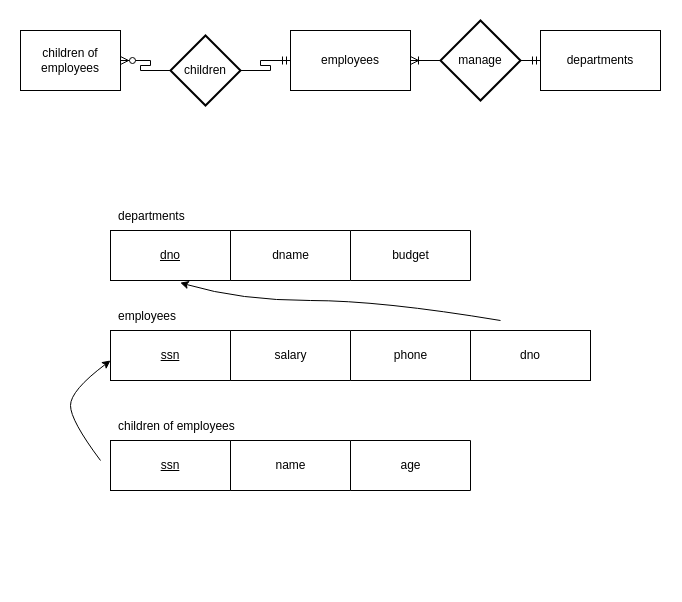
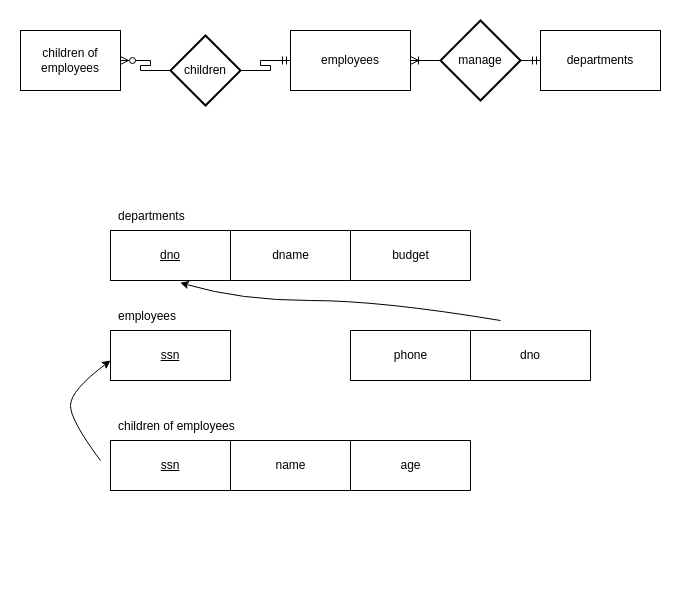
node "salary": removed
